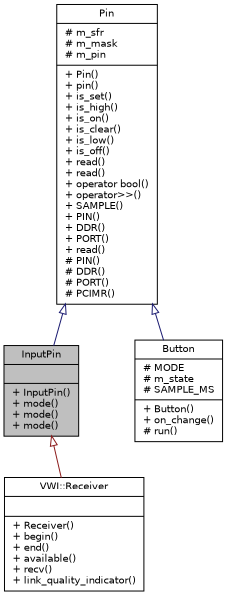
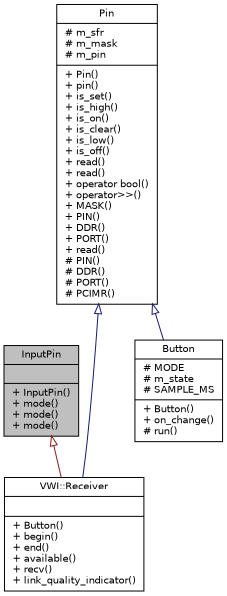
node "Pin": text "+ SAMPLE()" -> "+ MASK()"
edge "InputPin" -> "Pin": now "VWI::Receiver" -> "Pin"
node "VWI::Receiver": text "+ Receiver()" -> "+ Button()"
